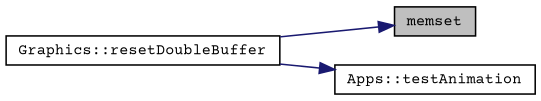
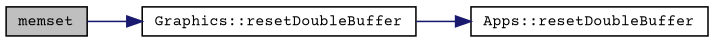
edge "Graphics::resetDoubleBuffer" -> "memset": reversed
node "Apps::testAnimation": label "Apps::testAnimation" -> "Apps::resetDoubleBuffer"
